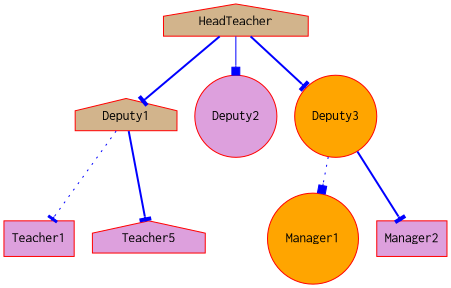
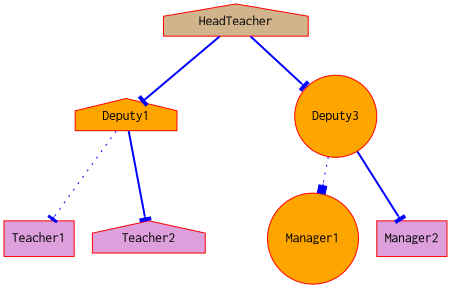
node "Deputy1": fillcolor tan -> orange
node "Deputy2": removed
node "Teacher5": label "Teacher5" -> "Teacher2"
